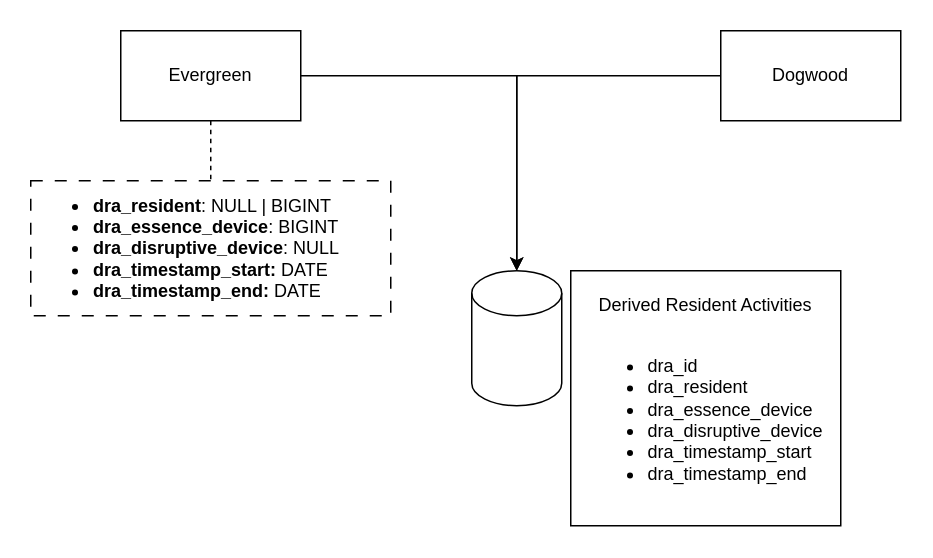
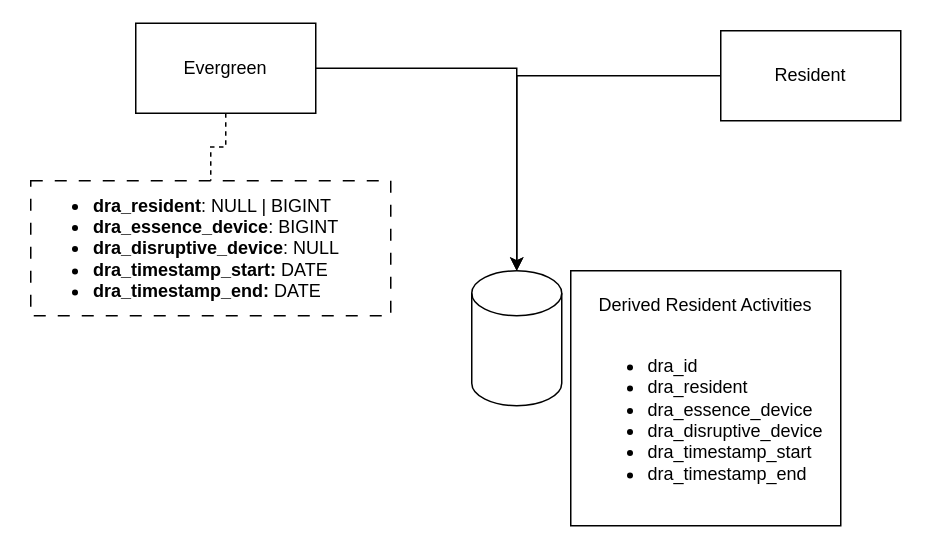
node "Evergreen": moved (211, 76) -> (226, 68)
node "Dogwood": label "Dogwood" -> "Resident"
